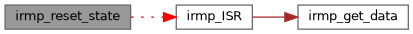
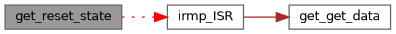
node "irmp_reset_state": label "irmp_reset_state" -> "get_reset_state"
node "irmp_get_data": label "irmp_get_data" -> "get_get_data"
